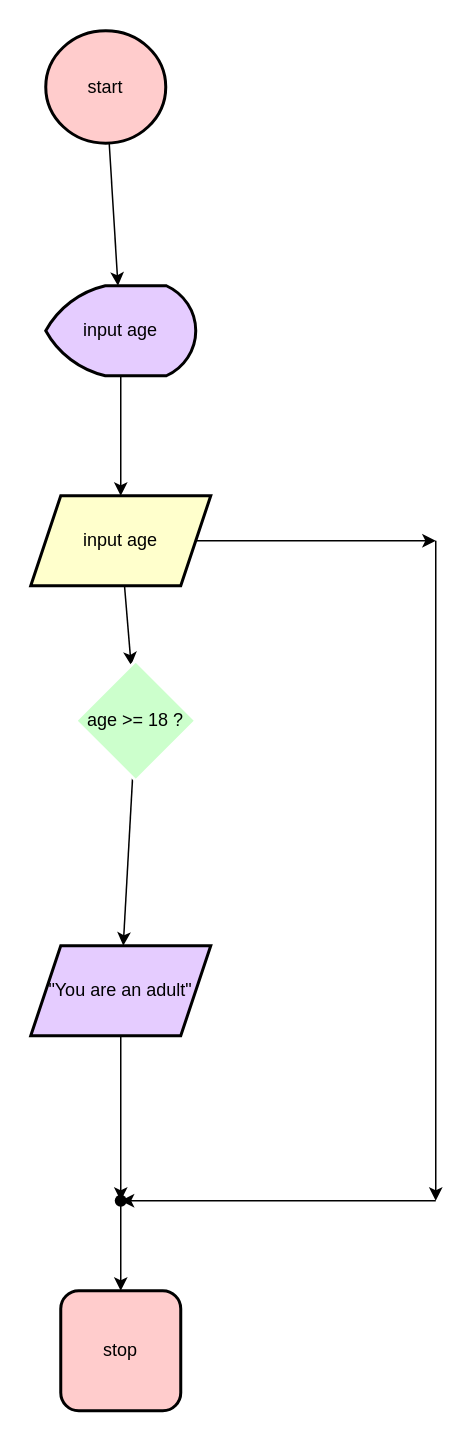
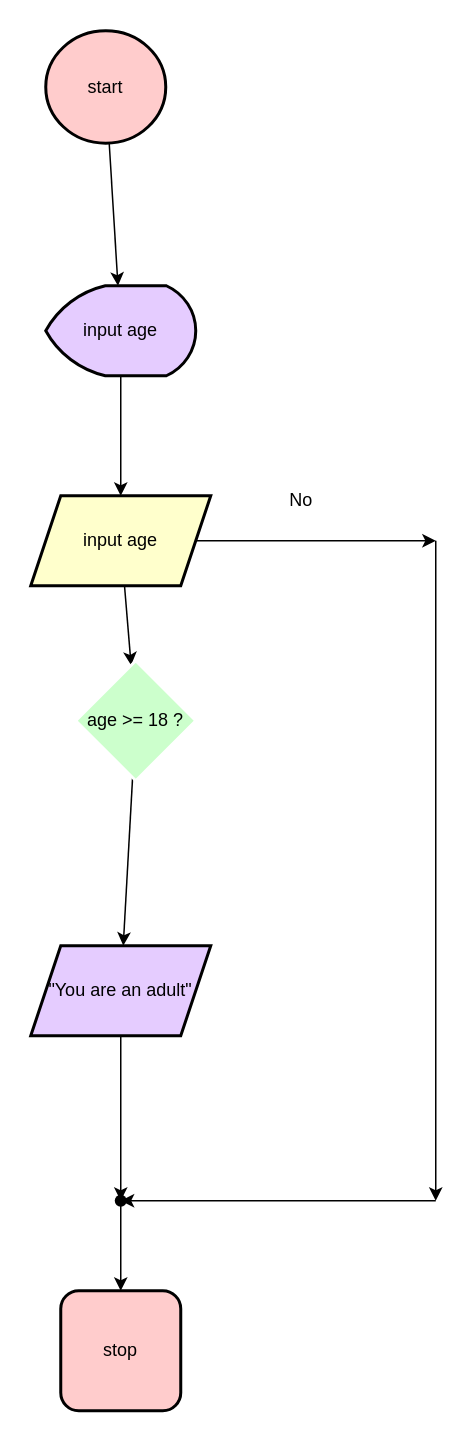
node "No": added
